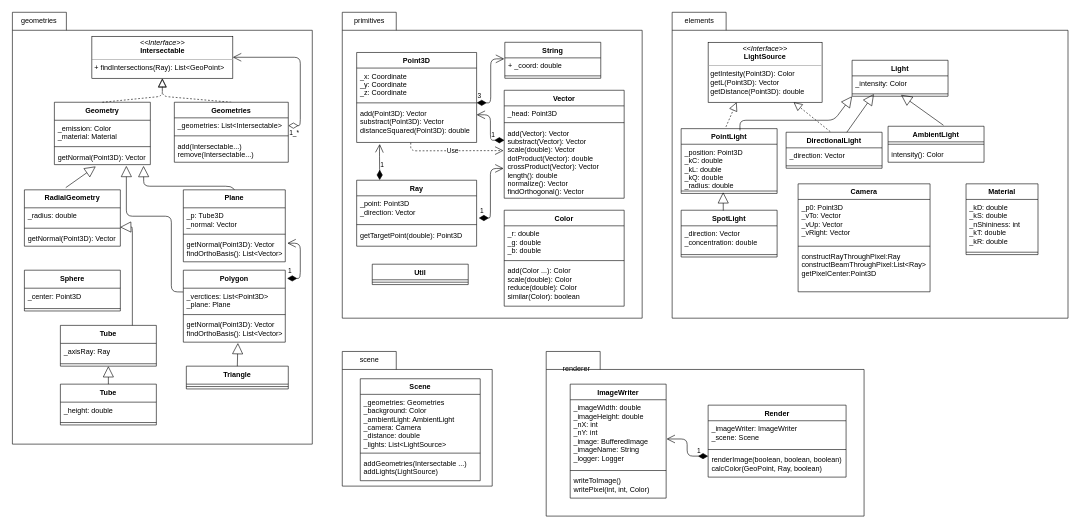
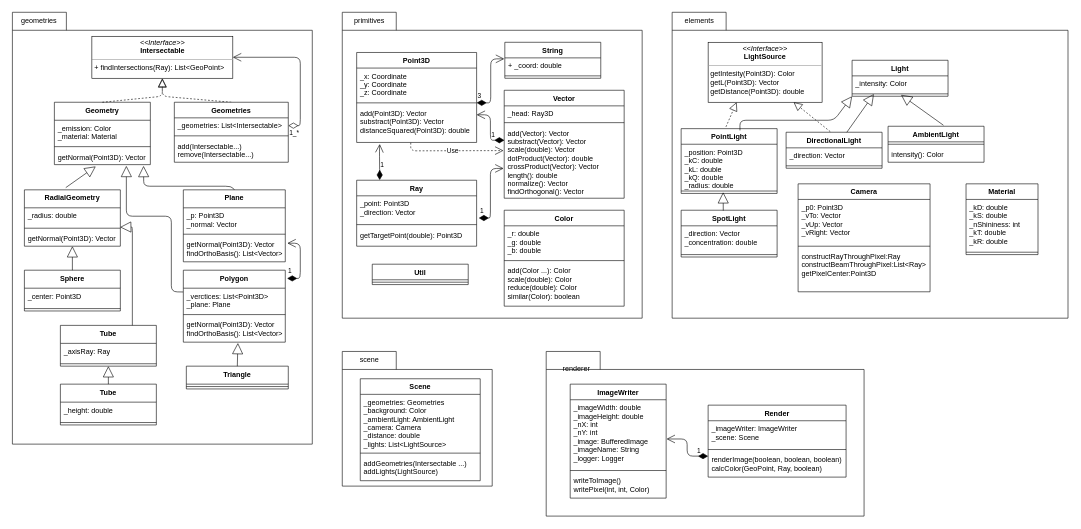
node "_head: Point3D": label "_head: Point3D" -> "_head: Ray3D"
node "_p: Tube3D _normal: Vector": label "_p: Tube3D _normal: Vector" -> "_p: Point3D _normal: Vector"
edge "Sphere" -> "RadialGeometry": added
